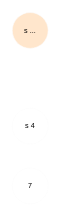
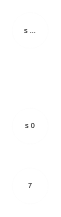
node "s ...": fillcolor #ffe6cc -> #ffffff
node "s 4": label "s 4" -> "s 0"
